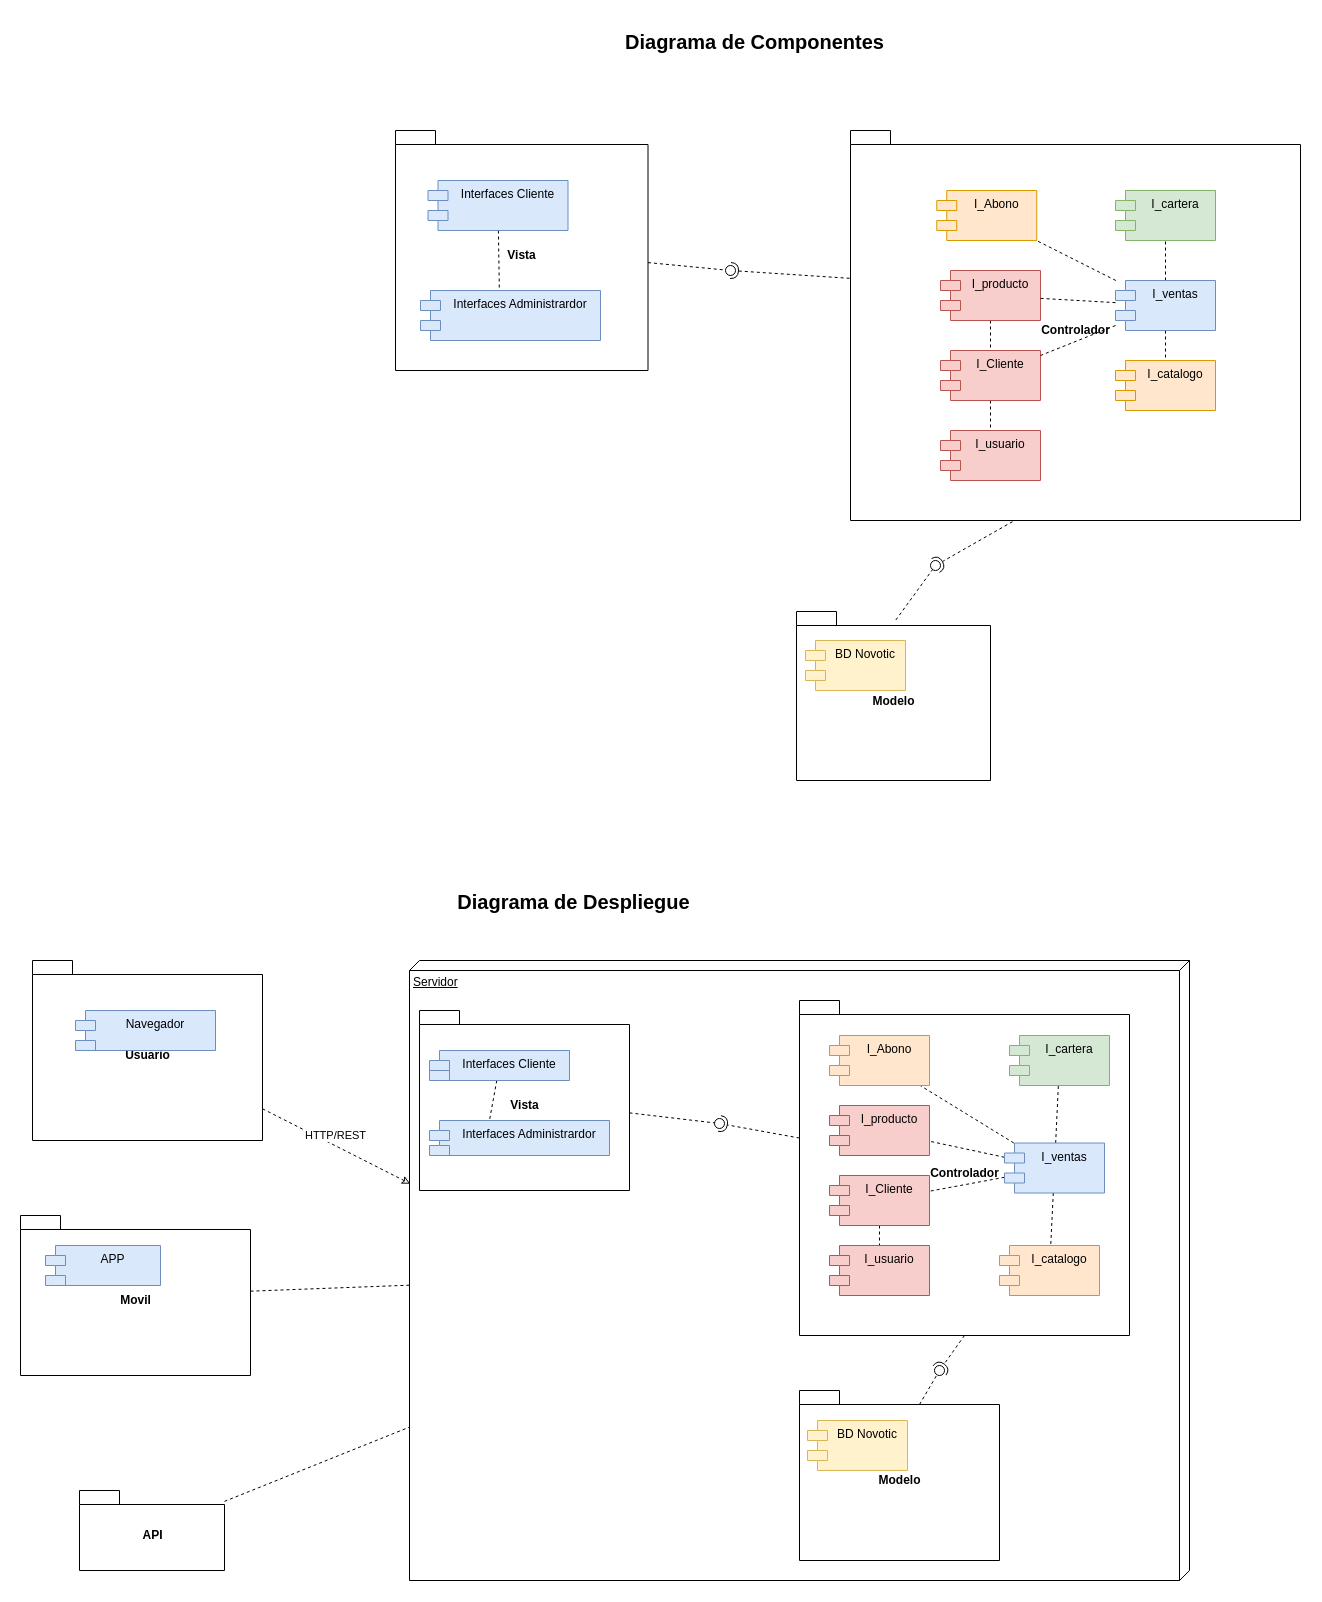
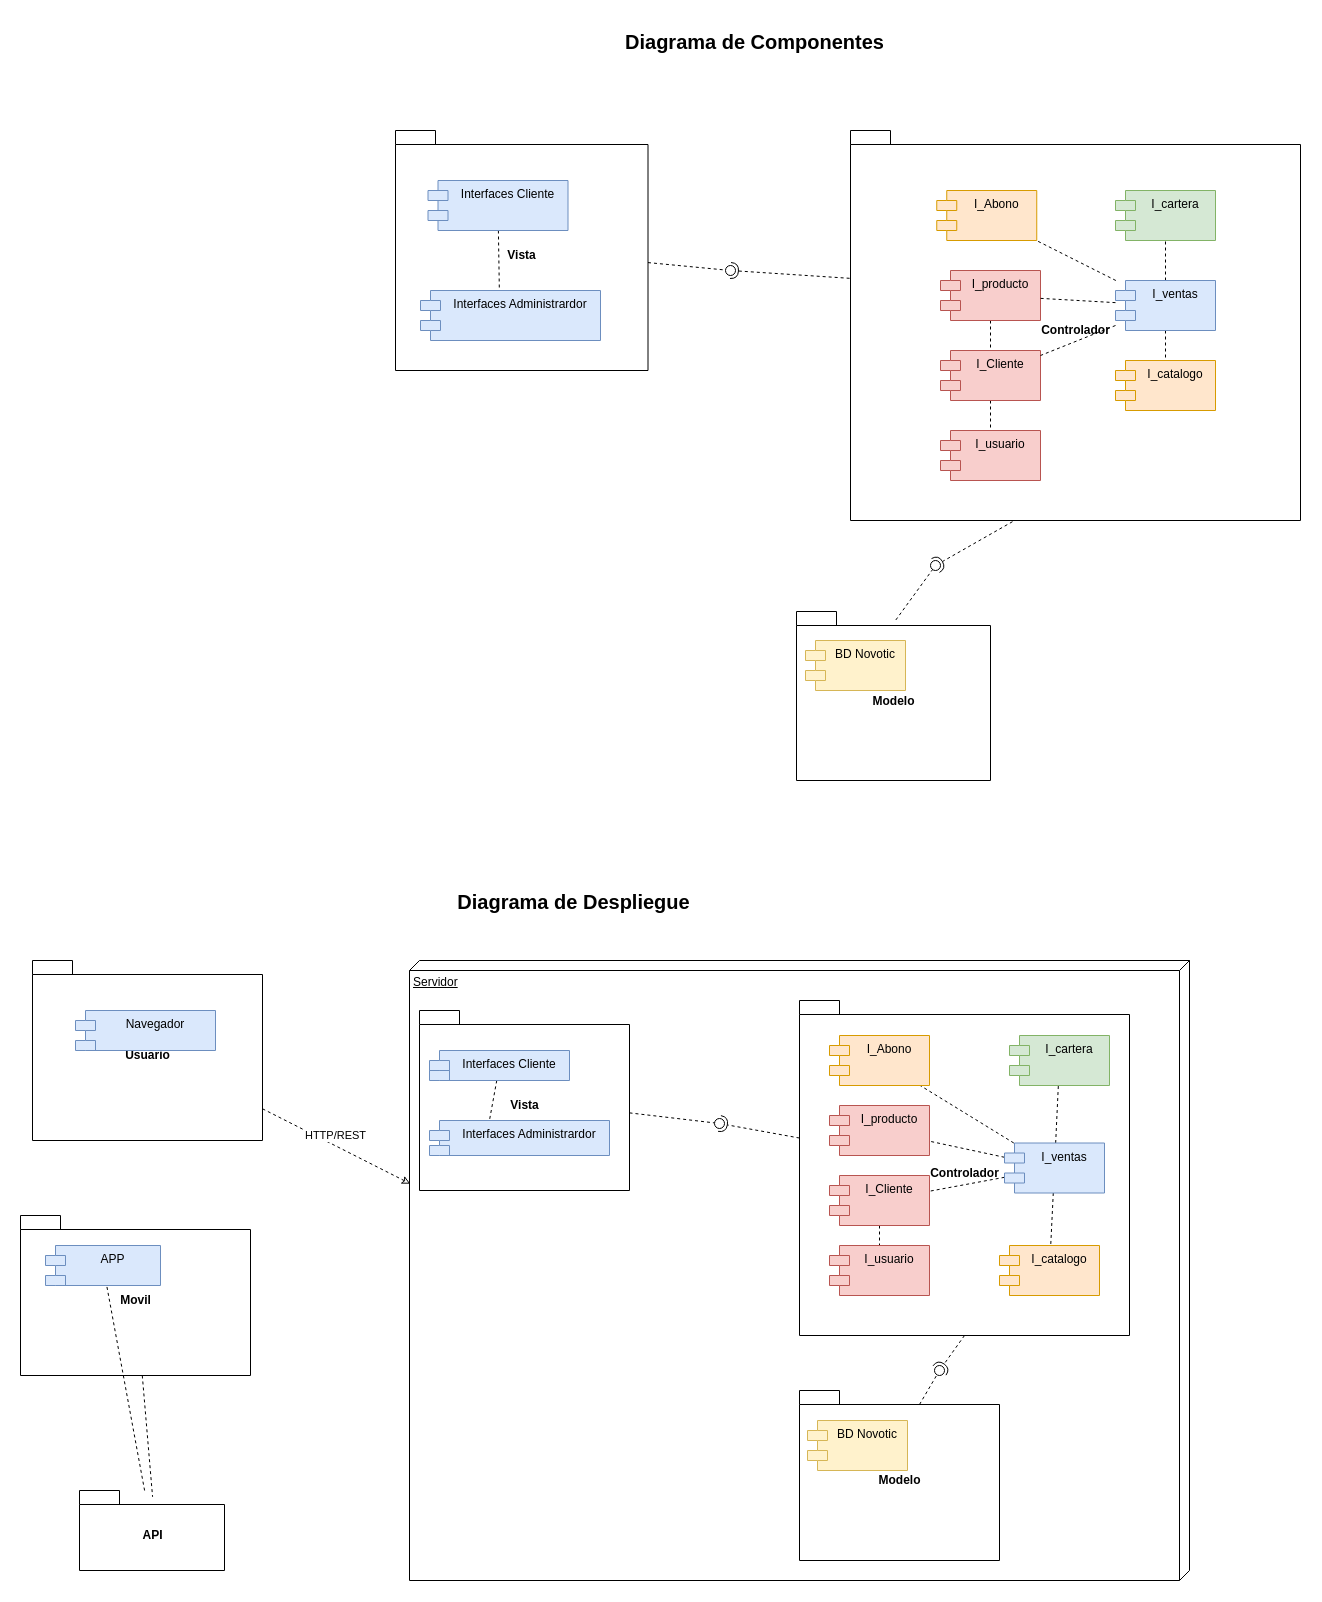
edge "Servidor" -- "Movil": now "API" -- "Movil"
edge "Servidor" -- "API": now "APP" -- "API"
